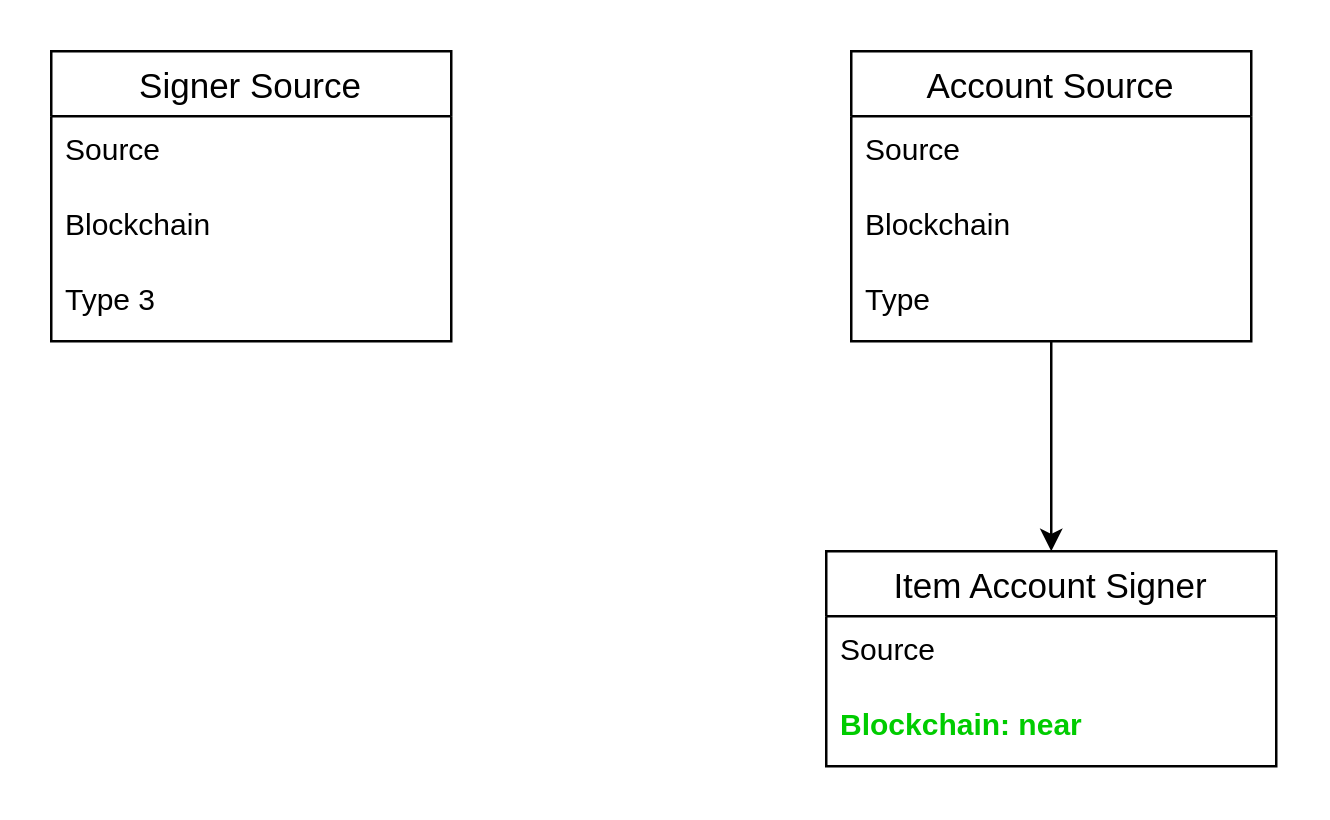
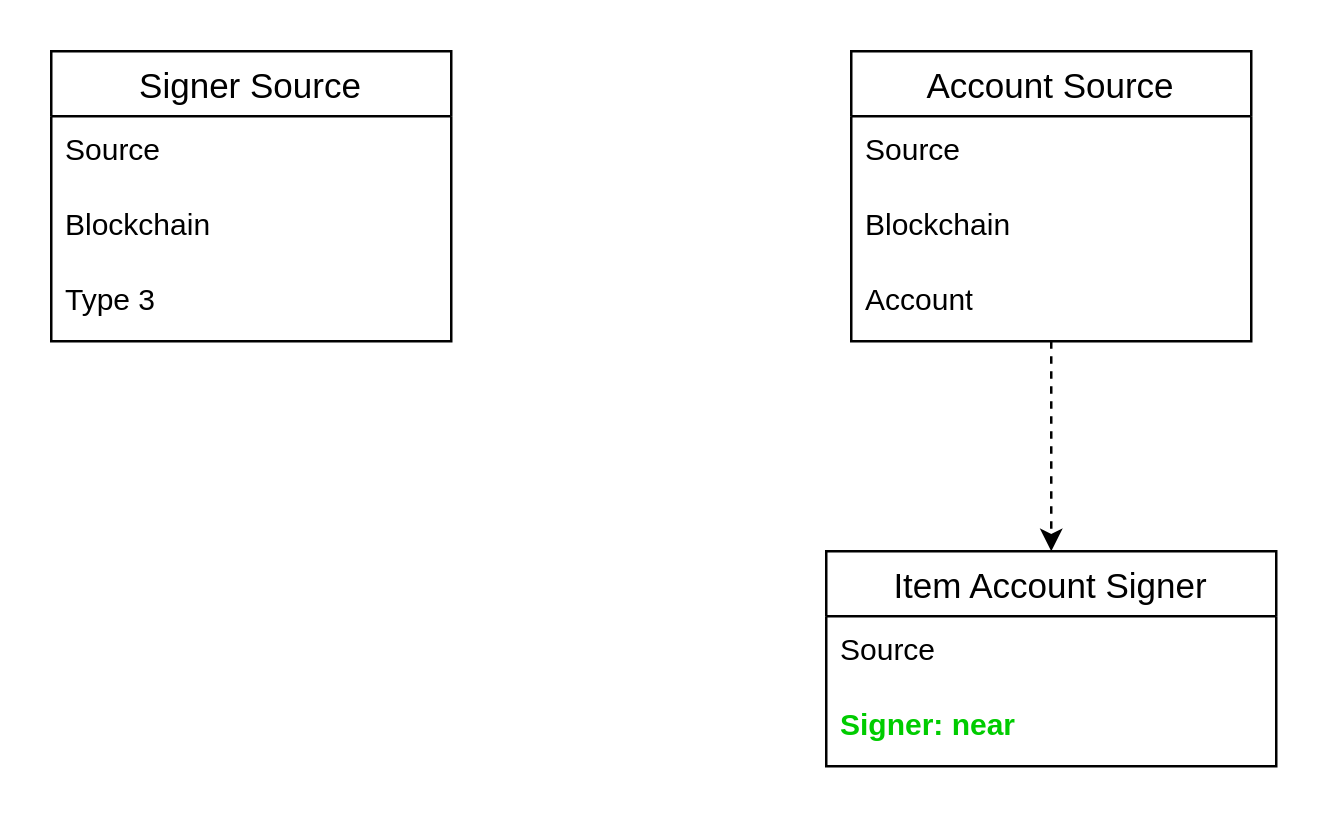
node "Type": label "Type" -> "Account"
edge "Account Source" -> "Item Account Signer": style solid -> dashed
node "Blockchain: near": label "Blockchain: near" -> "Signer: near"
